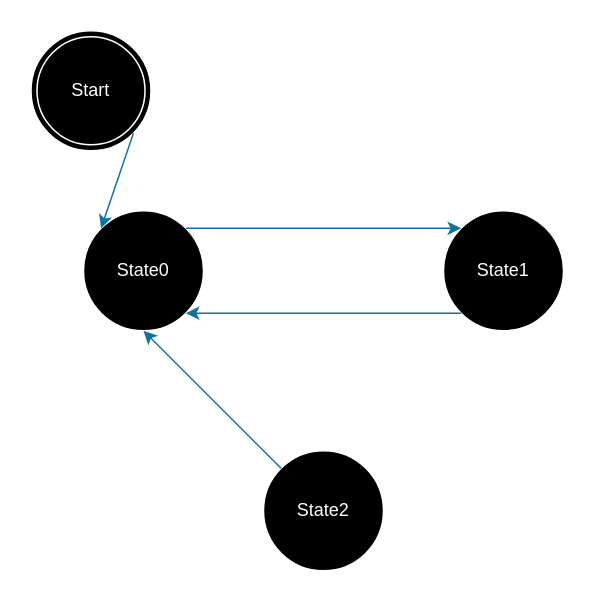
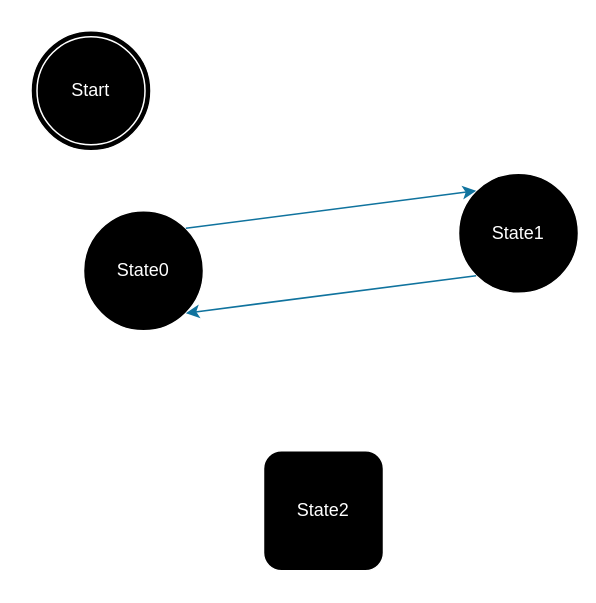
edge "Start" -> "State0": removed
node "State1": moved (503, 271) -> (518, 233)
edge "State2" -> "State0": removed, label "auto"
node "State2": shape ellipse -> rounded rectangle
